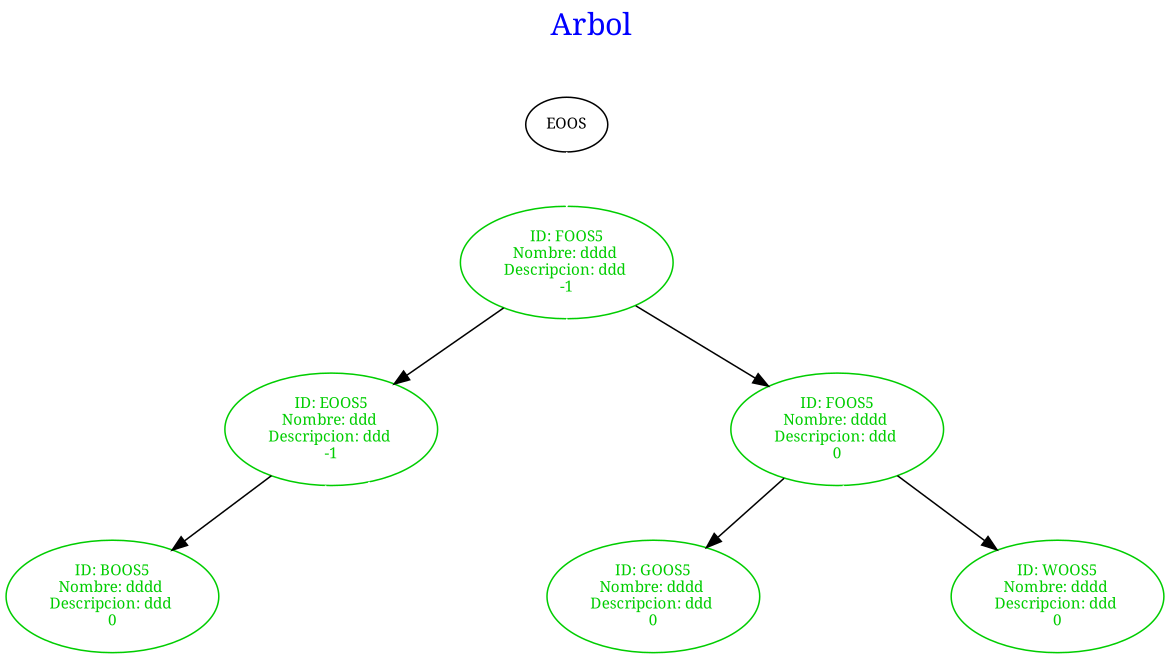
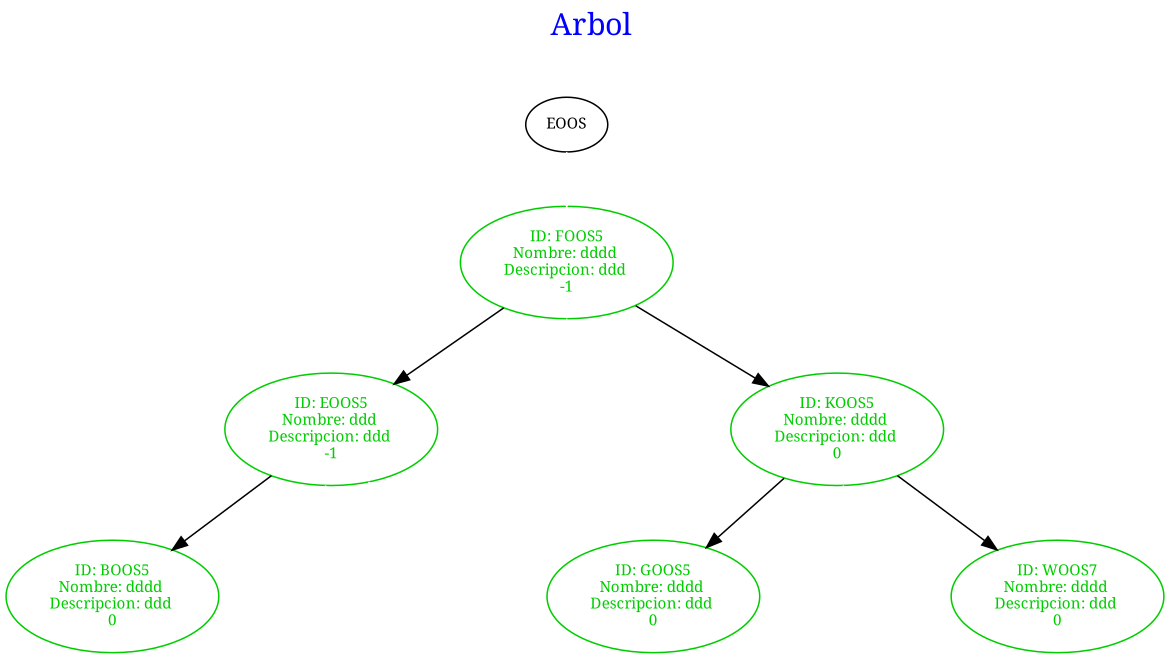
node "ID: FOOS5 Nombre: dddd Descripcion: ddd 0": label "ID: FOOS5 Nombre: dddd Descripcion: ddd 0" -> "ID: KOOS5 Nombre: dddd Descripcion: ddd 0"
node "ID: WOOS5 Nombre: dddd Descripcion: ddd 0": label "ID: WOOS5 Nombre: dddd Descripcion: ddd 0" -> "ID: WOOS7 Nombre: dddd Descripcion: ddd 0"
